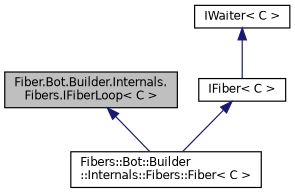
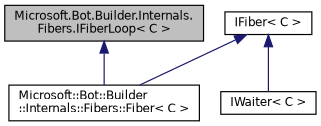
edge "IFiber< C >" -> "IWaiter< C >": reversed
node "Fiber.Bot.Builder.Internals. Fibers.IFiberLoop< C >": label "Fiber.Bot.Builder.Internals. Fibers.IFiberLoop< C >" -> "Microsoft.Bot.Builder.Internals. Fibers.IFiberLoop< C >"
node "Fibers::Bot::Builder ::Internals::Fibers::Fiber< C >": label "Fibers::Bot::Builder ::Internals::Fibers::Fiber< C >" -> "Microsoft::Bot::Builder ::Internals::Fibers::Fiber< C >"
